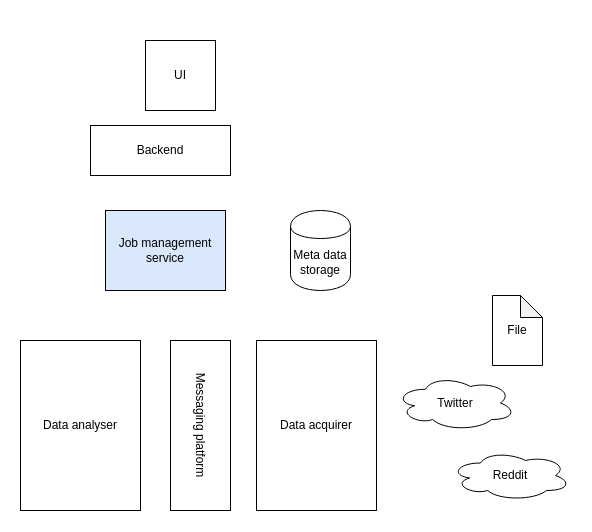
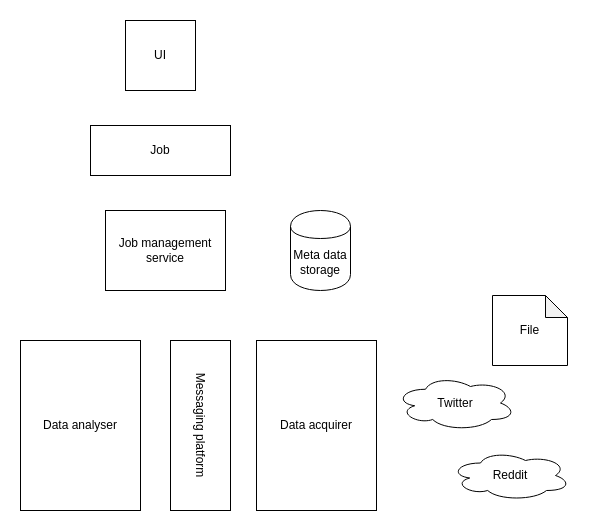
node "UI": moved (181, 76) -> (161, 56)
node "Backend": label "Backend" -> "Job"
node "Job management service": fillcolor #dae8fc -> #ffffff
node "File": size 50x70 -> 75x70
